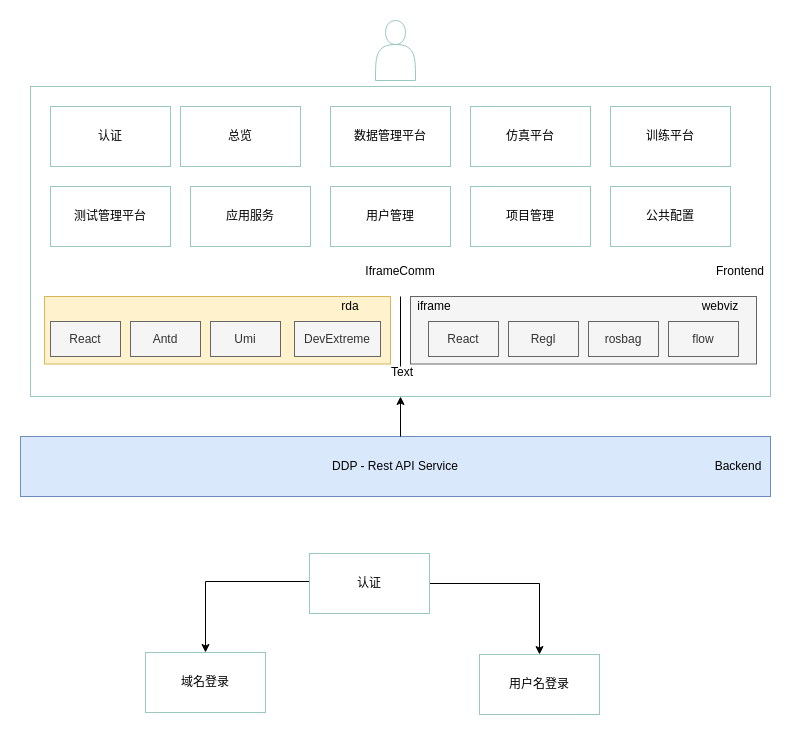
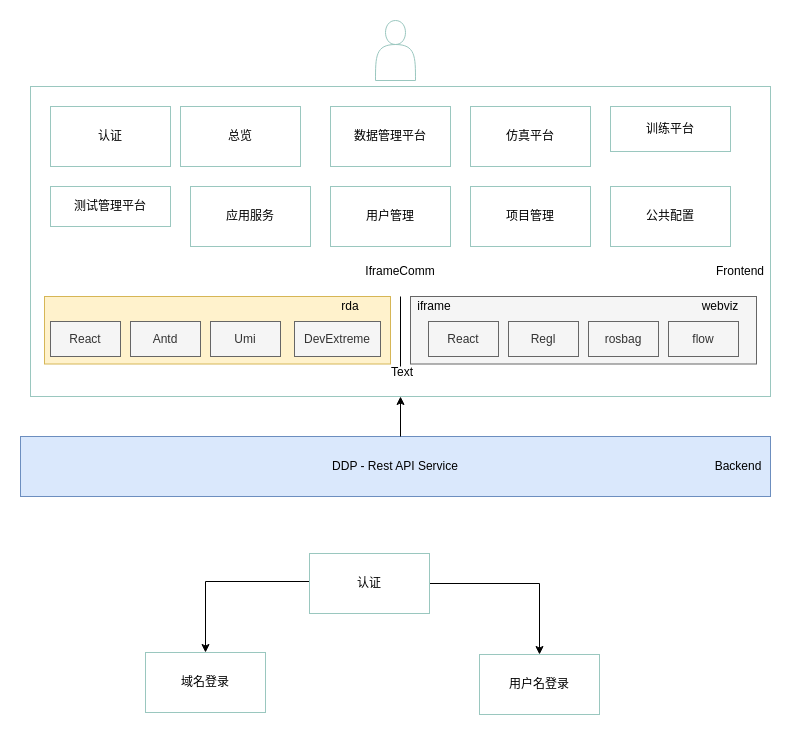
node "训练平台": size 120x60 -> 120x45
node "测试管理平台": size 120x60 -> 120x40
